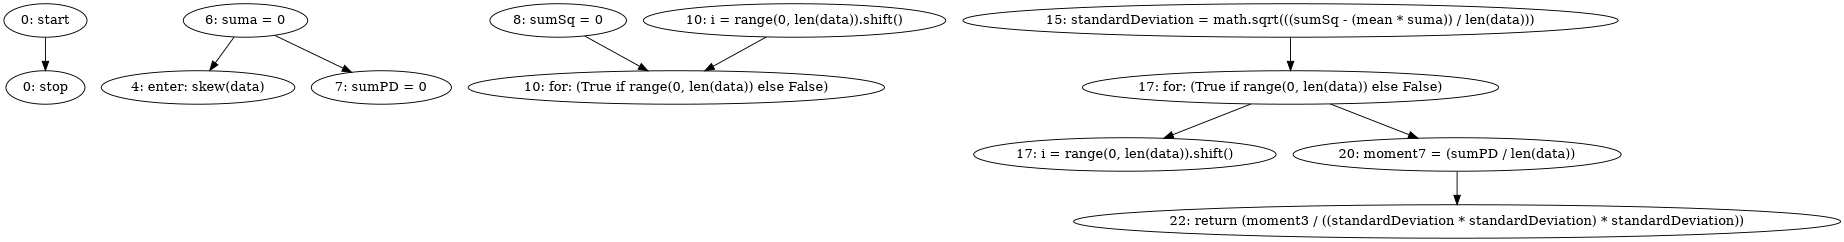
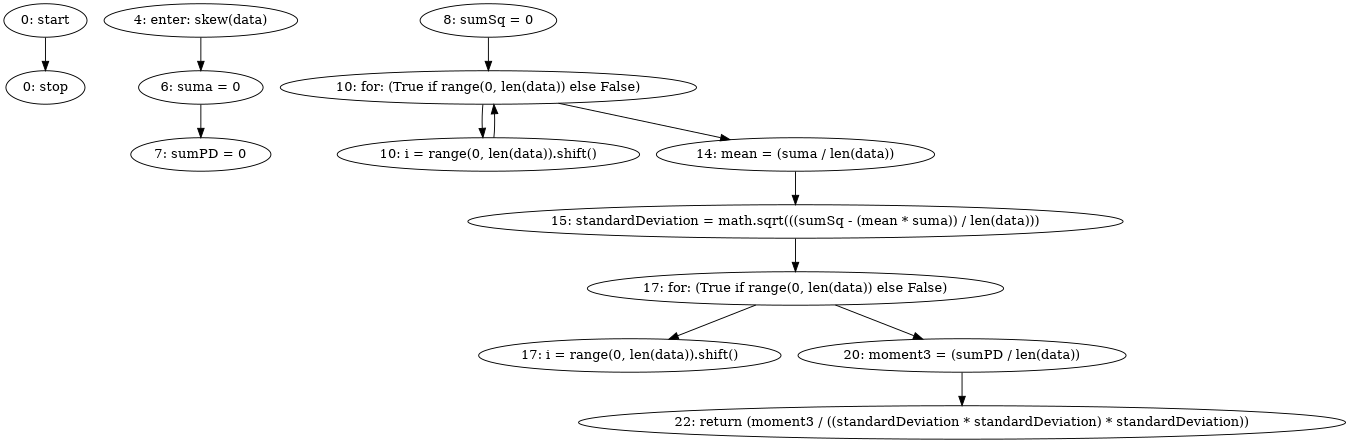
edge "6: suma = 0" -> "4: enter: skew(data)": reversed
edge "10: for: (True if range(0, len(data)) else False)" -> "10: i = range(0, len(data)).shift()": added
node "14: mean = (suma / len(data))": added
node "20: moment7 = (sumPD / len(data))": label "20: moment7 = (sumPD / len(data))" -> "20: moment3 = (sumPD / len(data))"
